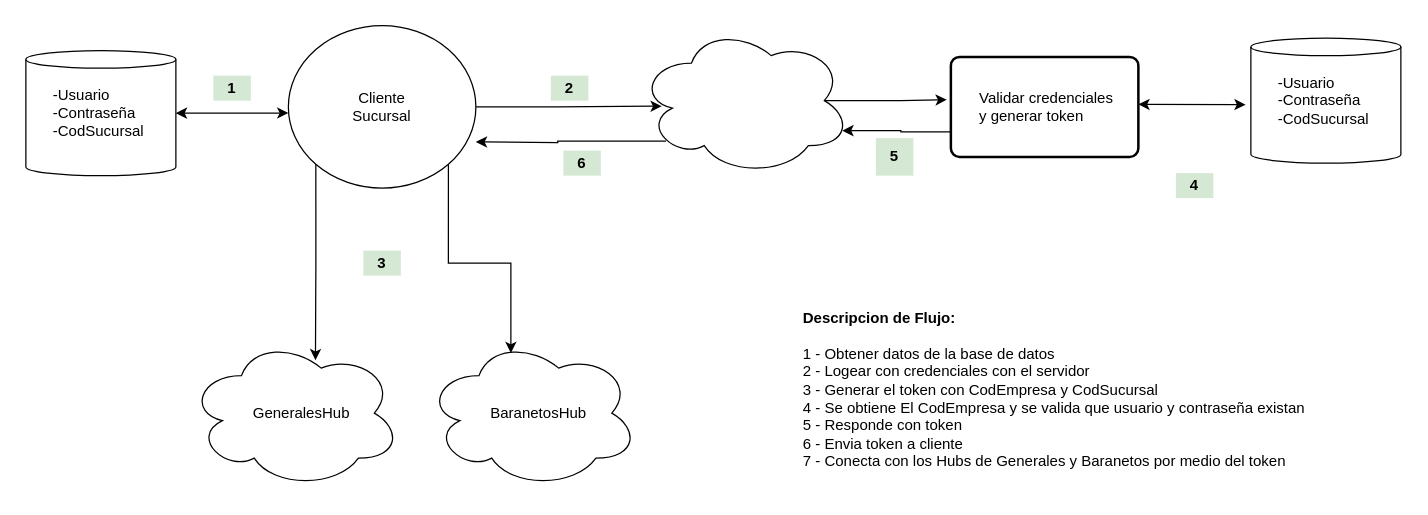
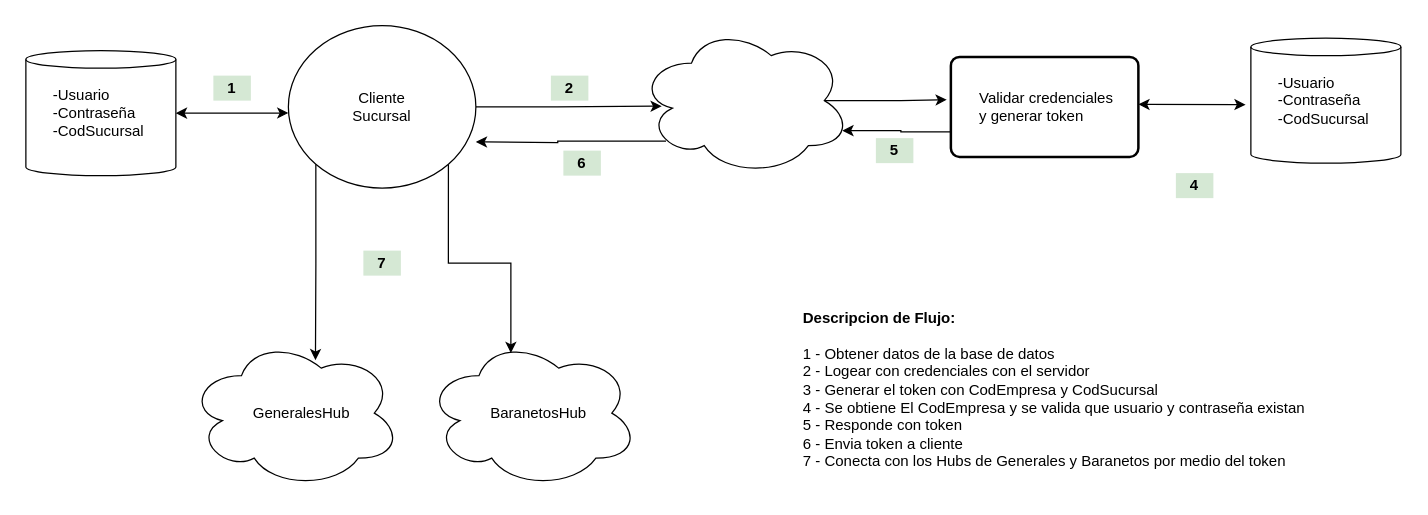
node "5": size 38x38 -> 38x25
node "3": label "3" -> "7"
